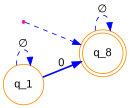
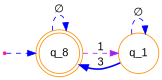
edge "q_8" -> "q_1": added, label "1"
edge "q_1" -> "q_8": label "0" -> "3"
